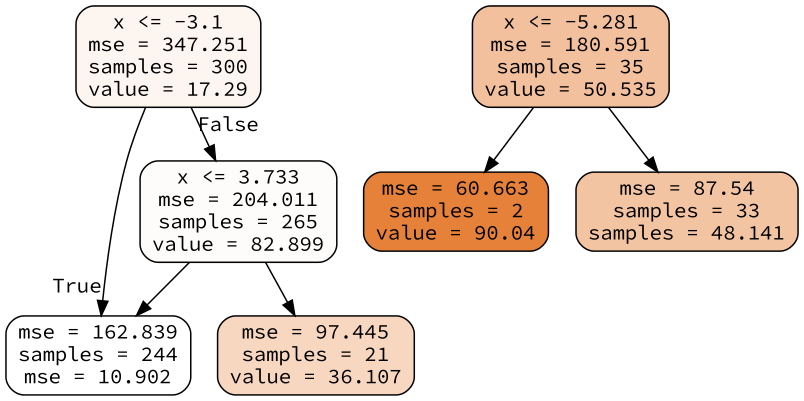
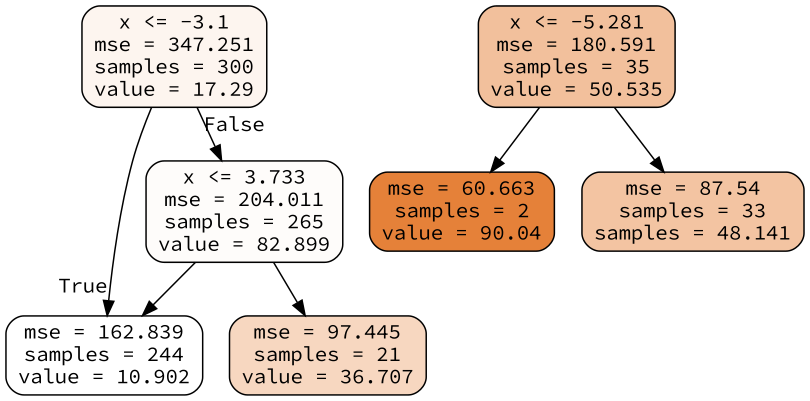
node "mse = 162.839 samples = 244 mse = 10.902": label "mse = 162.839 samples = 244 mse = 10.902" -> "mse = 162.839 samples = 244 value = 10.902"
node "mse = 97.445 samples = 21 value = 36.107": label "mse = 97.445 samples = 21 value = 36.107" -> "mse = 97.445 samples = 21 value = 36.707"
